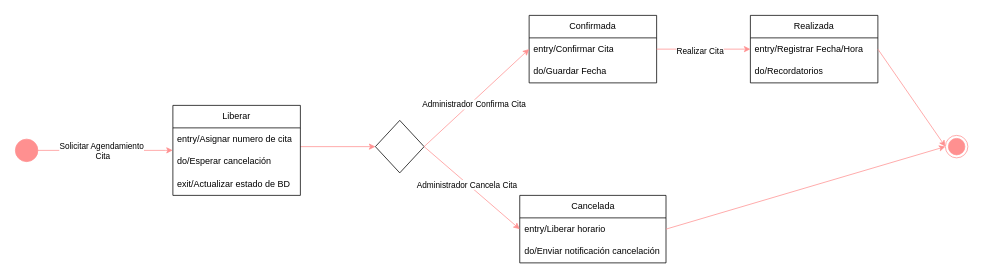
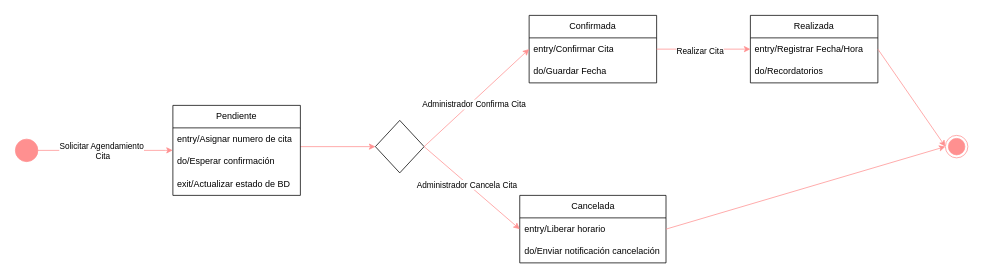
node "Liberar": label "Liberar" -> "Pendiente"
node "do/Esperar cancelación": label "do/Esperar cancelación" -> "do/Esperar confirmación"
